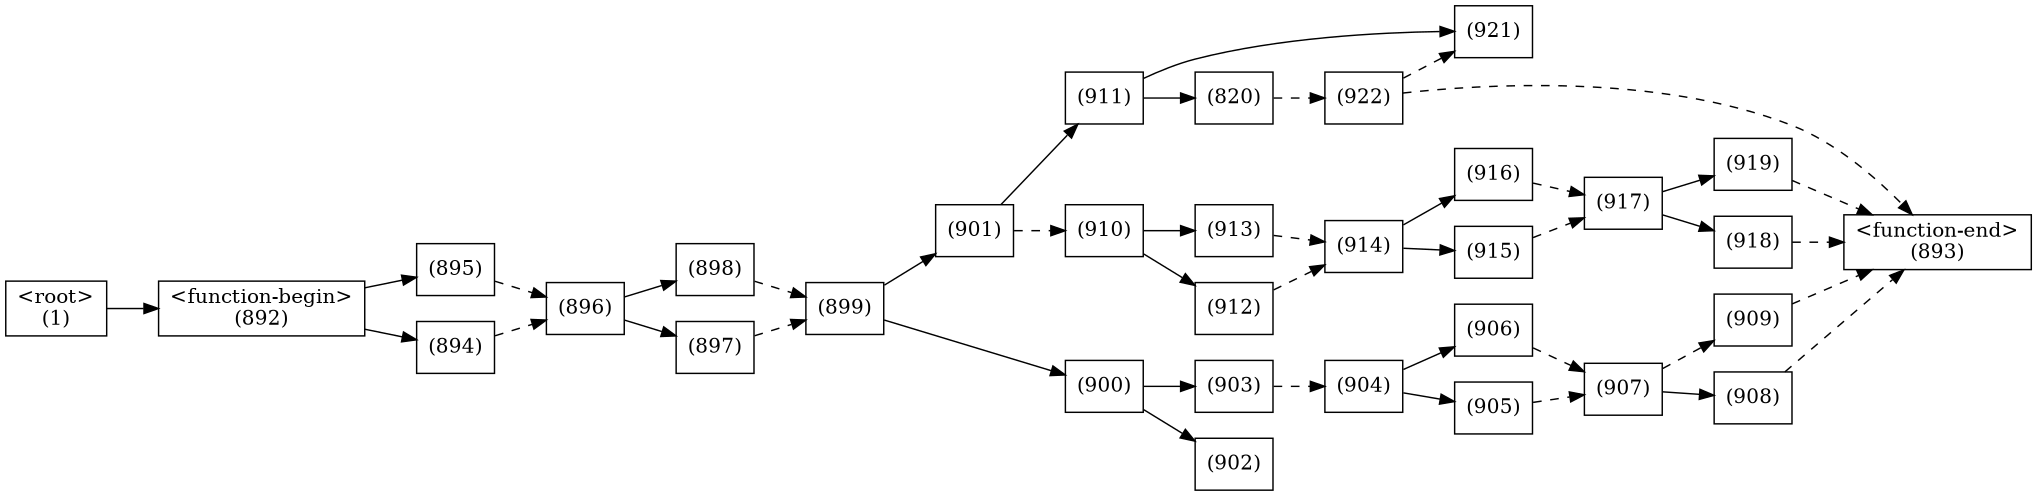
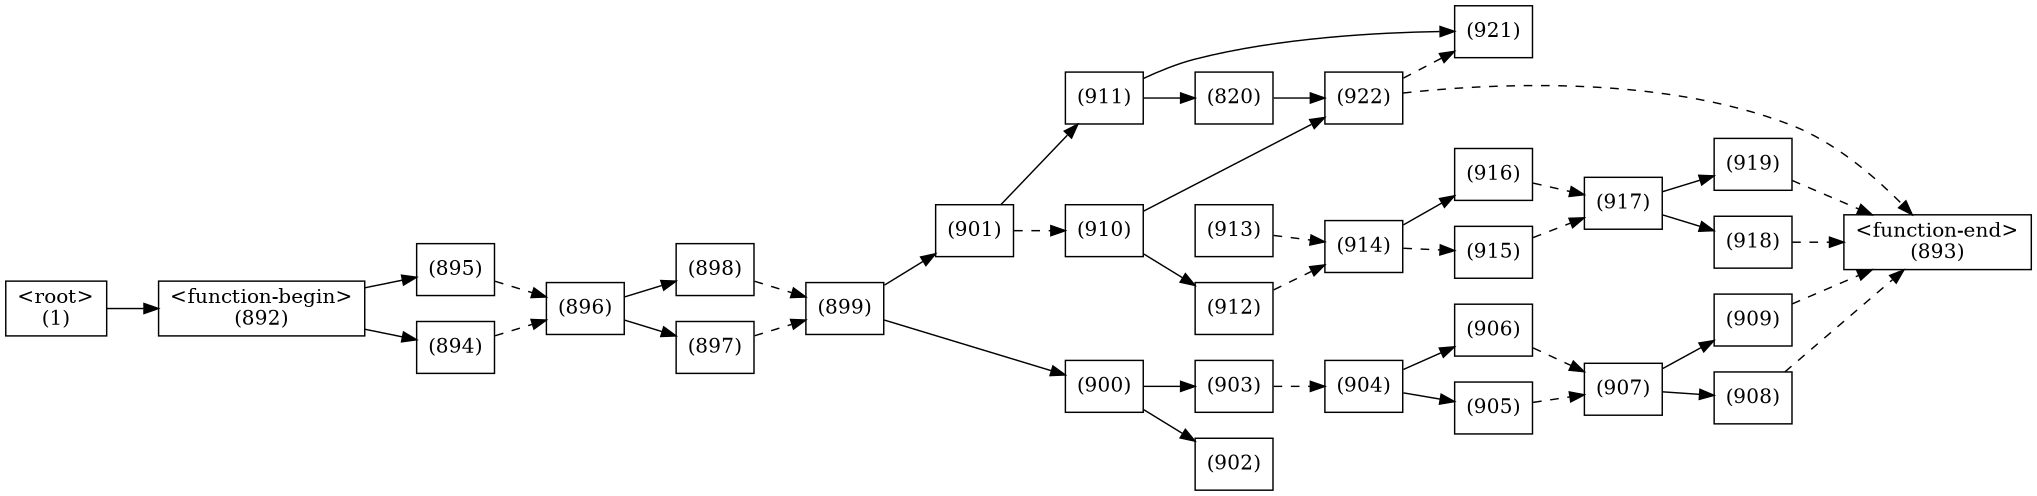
edge "(820)" -> "(922)": style dashed -> solid
edge "(910)" -> "(913)": now "(910)" -> "(922)"
edge "(914)" -> "(915)": style solid -> dashed
edge "(907)" -> "(909)": style dashed -> solid
